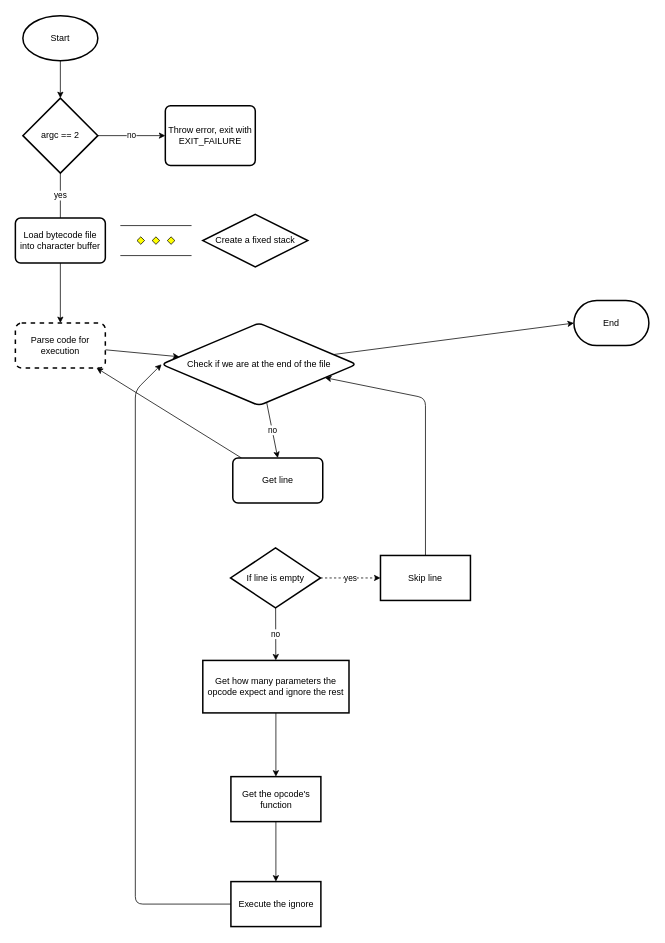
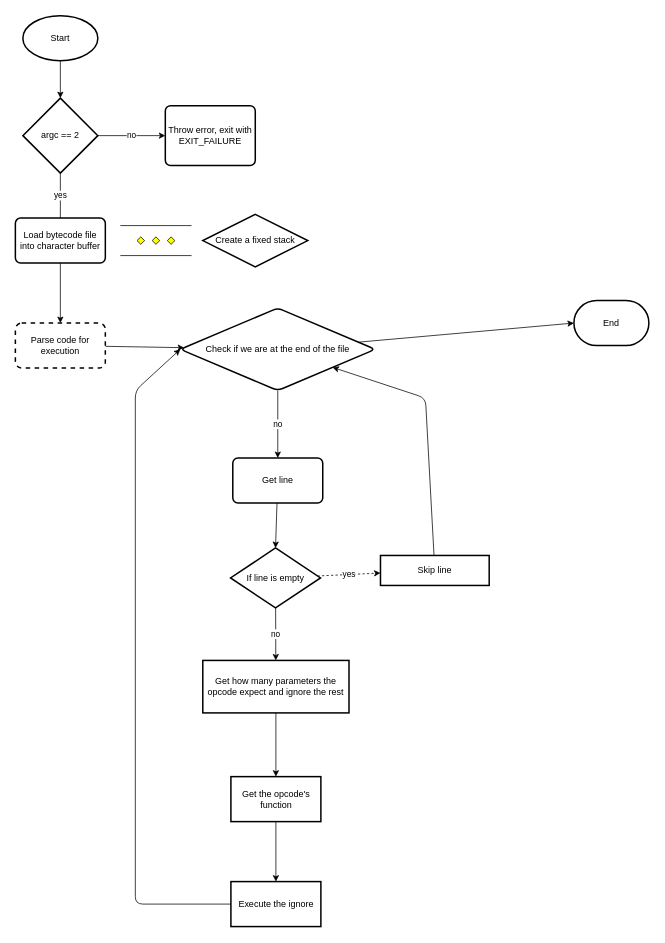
node "Check if we are at the end of the file": moved (259, 364) -> (278, 349)
edge "Get line" -> "Parse code for execution": now "Get line" -> "If line is empty"
node "Skip line": size 90x45 -> 109x30
